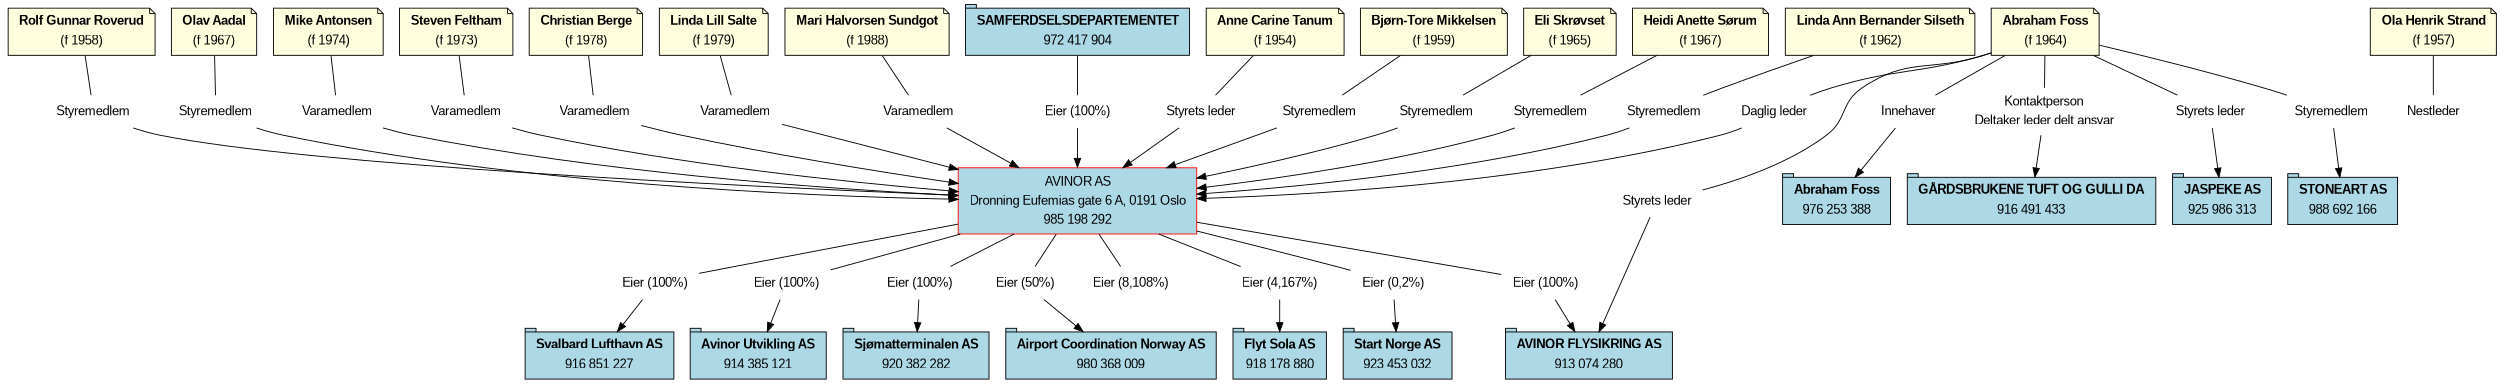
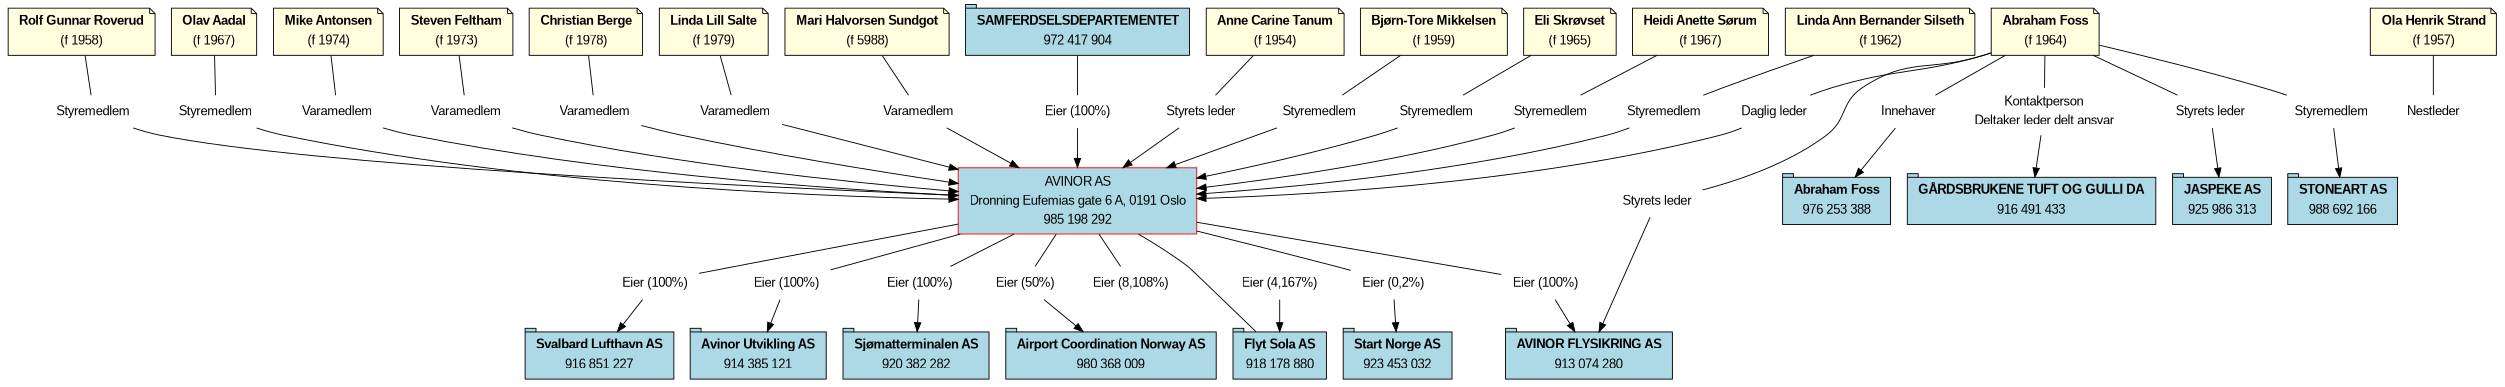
node "Mari Halvorsen Sundgot": text "(f 1988)" -> "(f 5988)"
edge "AVINOR AS" -- "Eier (4,167%)": now "AVINOR AS" -- "Flyt Sola AS"
